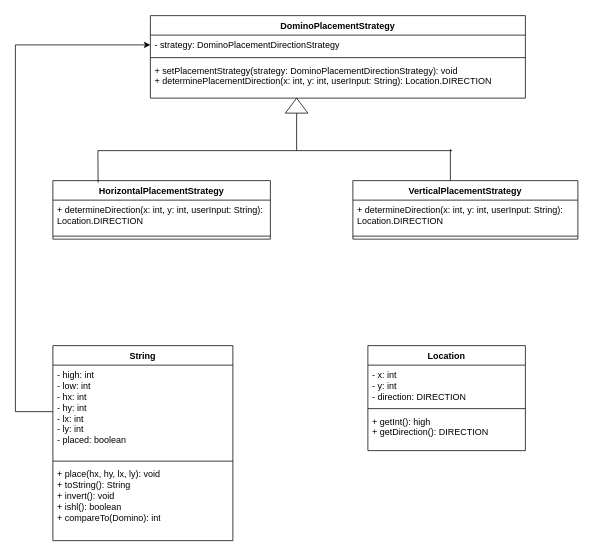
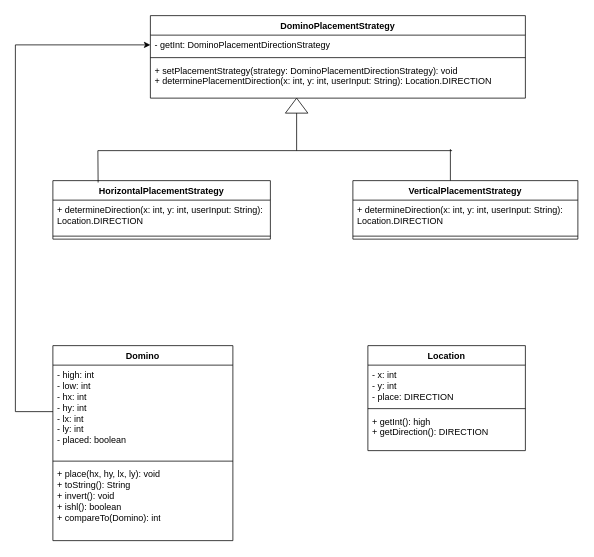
node "- strategy: DominoPlacementDirectionStrategy": label "- strategy: DominoPlacementDirectionStrategy" -> "- getInt: DominoPlacementDirectionStrategy"
node "String": label "String" -> "Domino"
node "- x: int - y: int - direction: DIRECTION": label "- x: int - y: int - direction: DIRECTION" -> "- x: int - y: int - place: DIRECTION"
